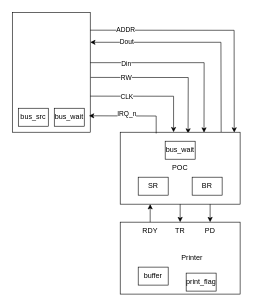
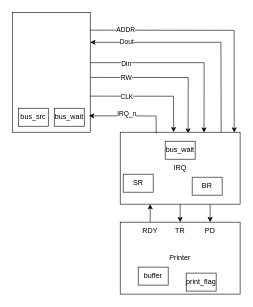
node "POC": label "POC" -> "IRQ"
node "SR": moved (153, 186) -> (138, 183)
node "Printer": moved (192, 258) -> (180, 258)
